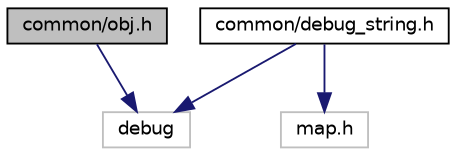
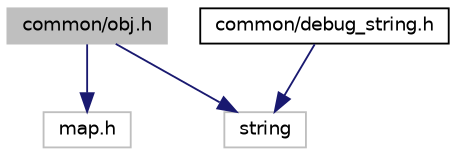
node "common/obj.h": color black -> grey75
edge "common/debug_string.h" -> "map.h": now "common/obj.h" -> "map.h"
node "debug": label "debug" -> "string"
